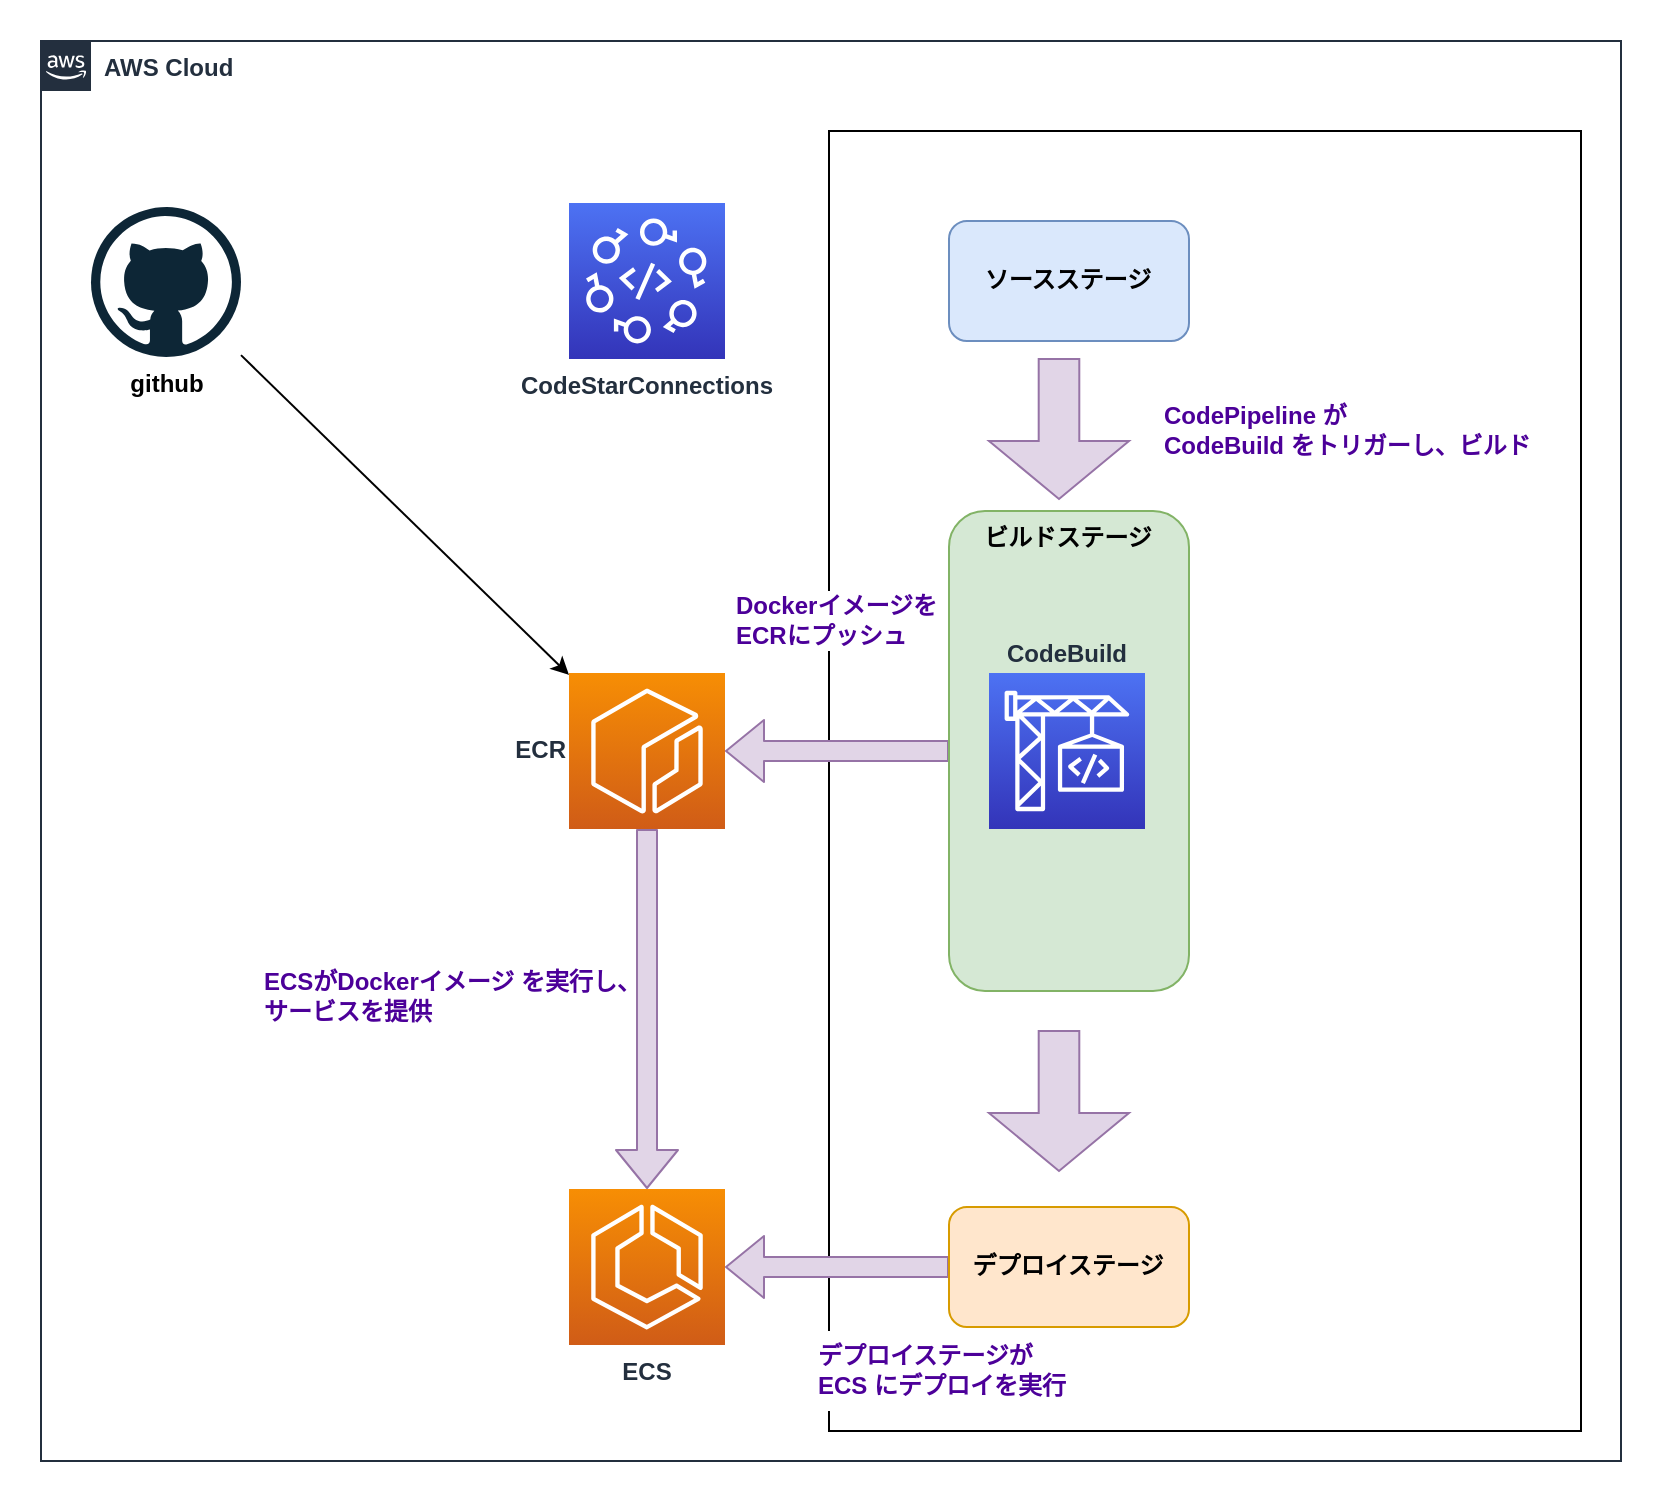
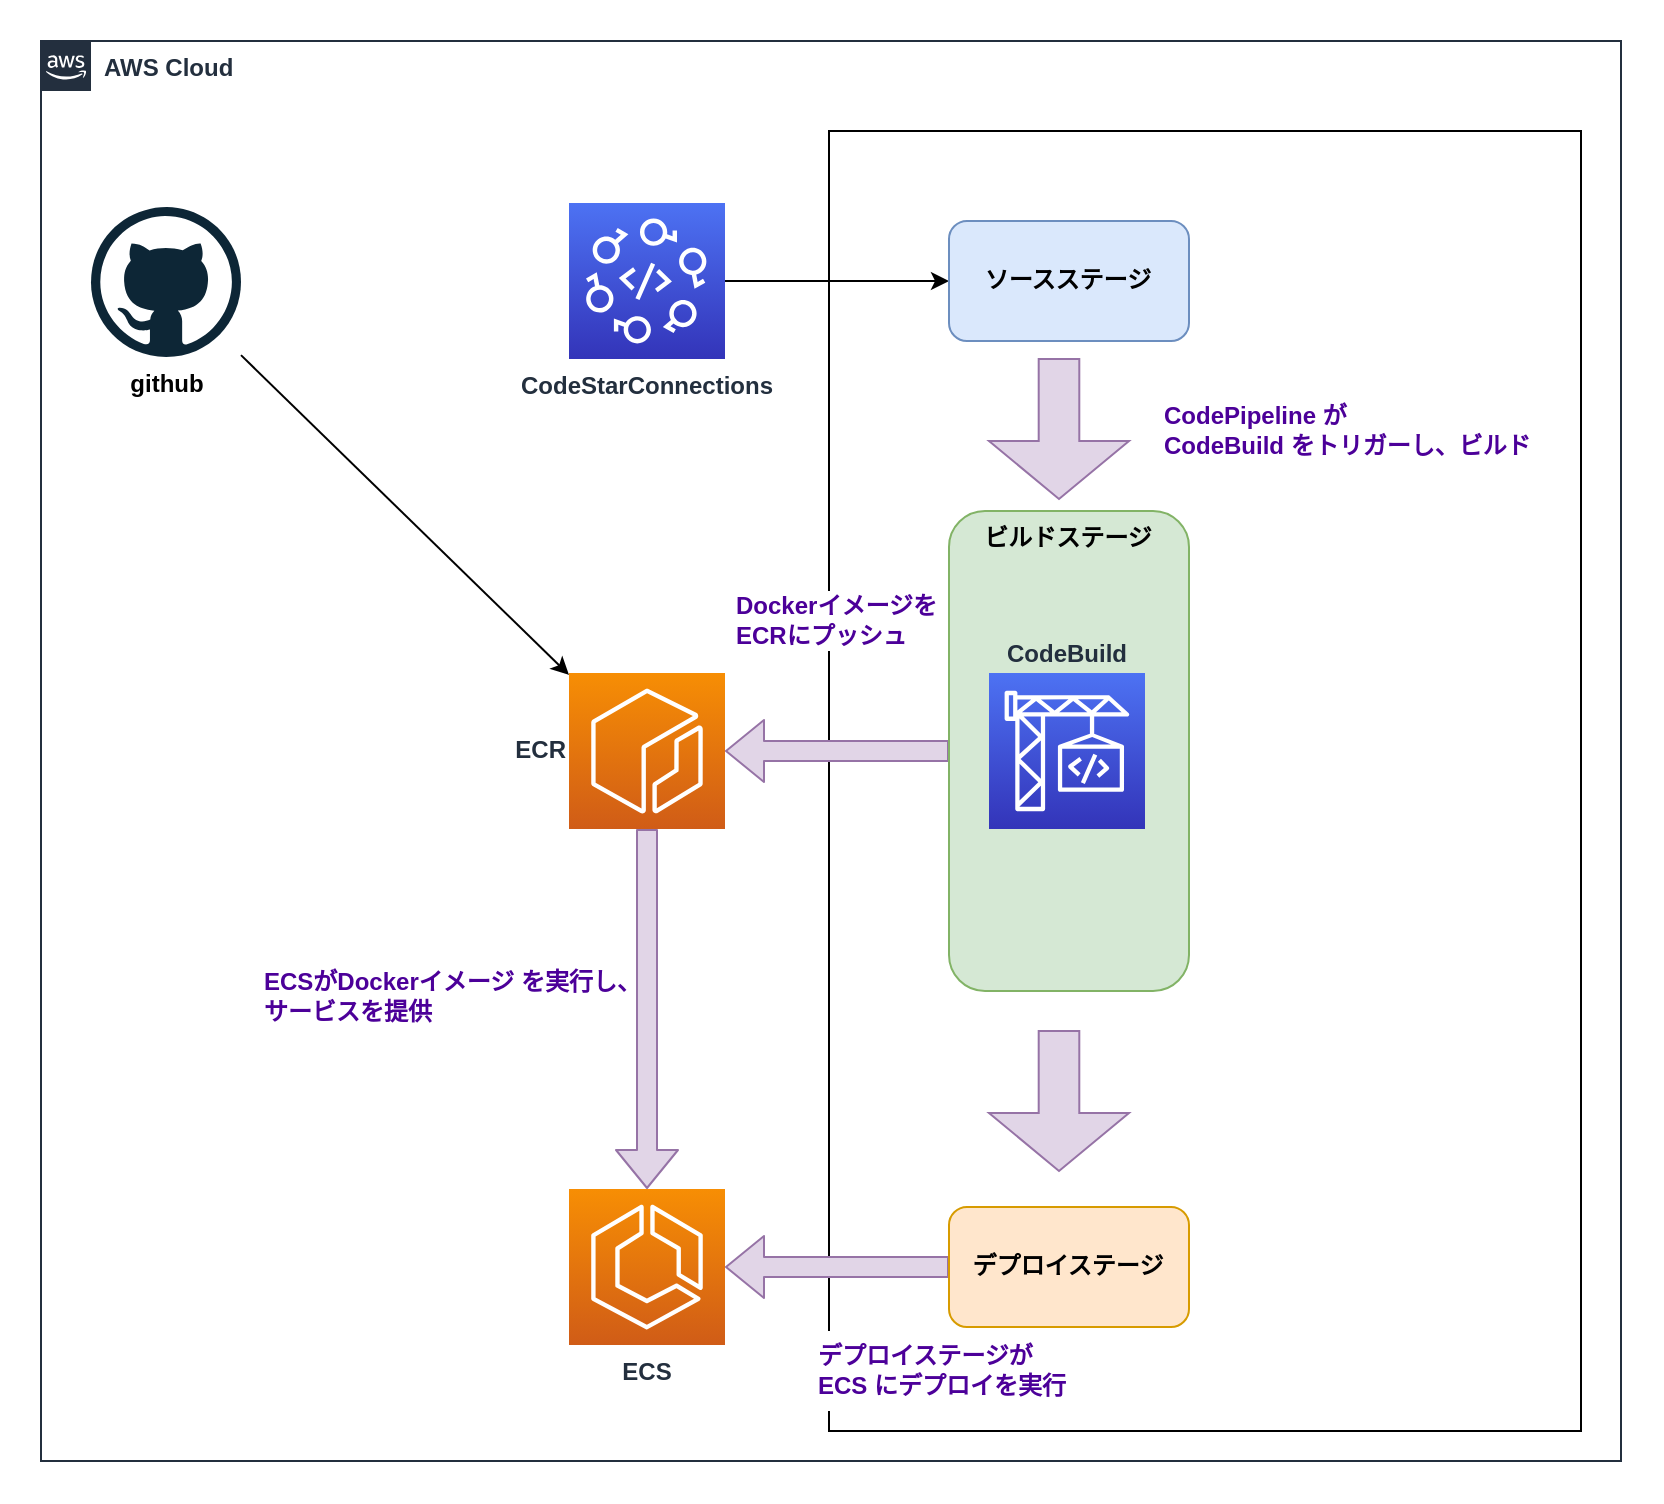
edge "CodeStarConnections" -> "ソースステージ": added
